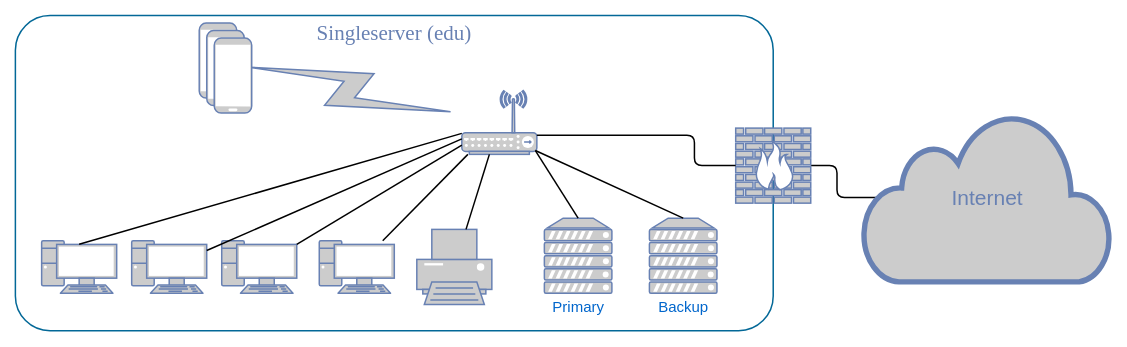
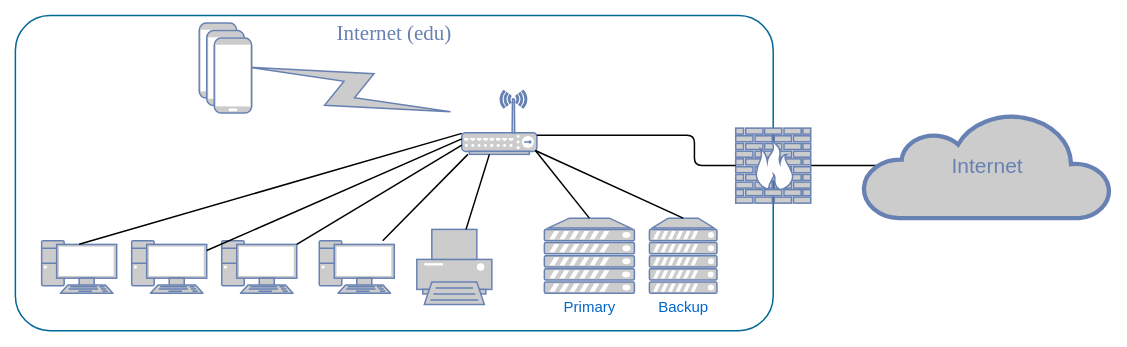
node "Singleserver (edu)": label "Singleserver (edu)" -> "Internet (edu)"
node "Internet": size 248x169 -> 248x105
node "Primary": size 68x75 -> 90x75
